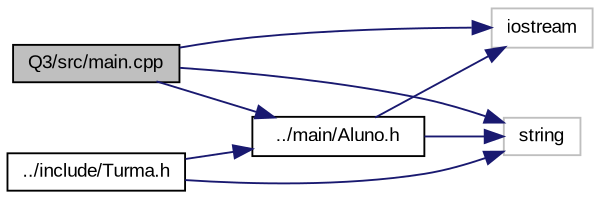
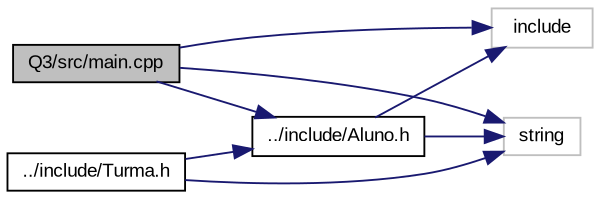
node "iostream": label "iostream" -> "include"
node "../main/Aluno.h": label "../main/Aluno.h" -> "../include/Aluno.h"
